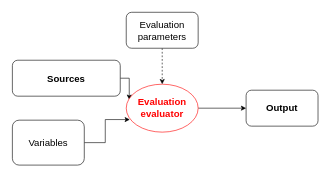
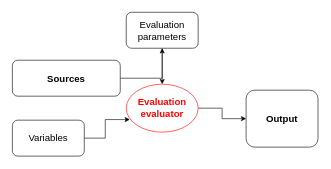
edge "Evaluation parameters" -> "Evaluation evaluator": style dashed -> solid
edge "Sources" -> "Evaluation evaluator": now "Sources" -> "Evaluation parameters"
node "Output": size 72x36 -> 72x57
node "Variables": size 72x45 -> 72x36
